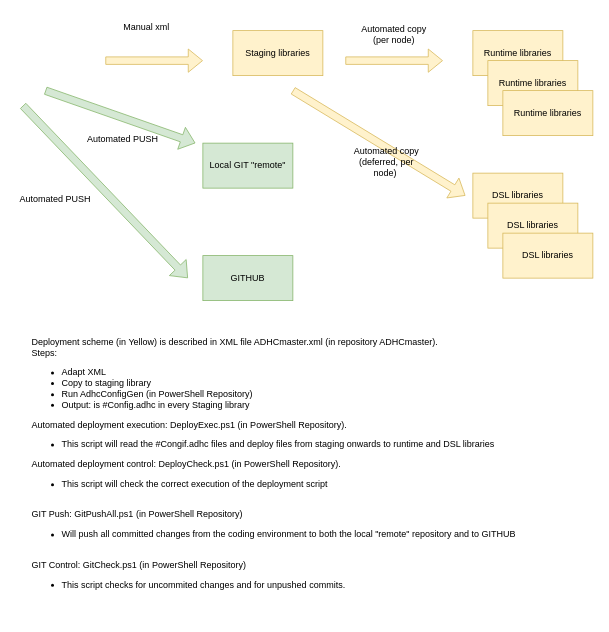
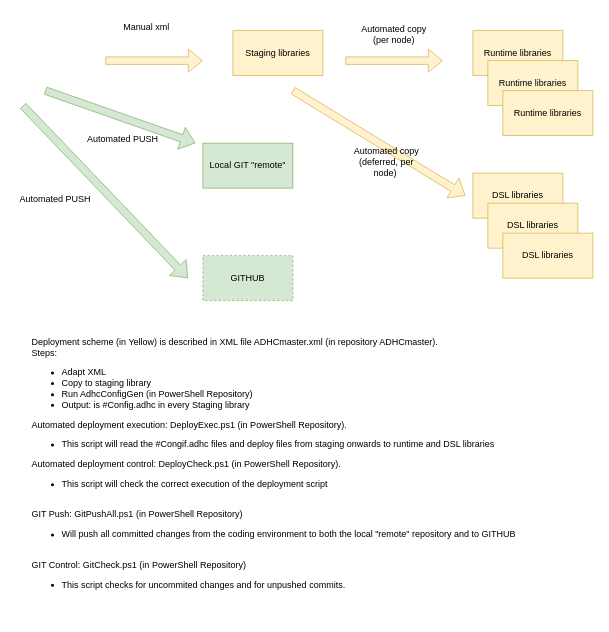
node "GITHUB": style solid -> dashed
